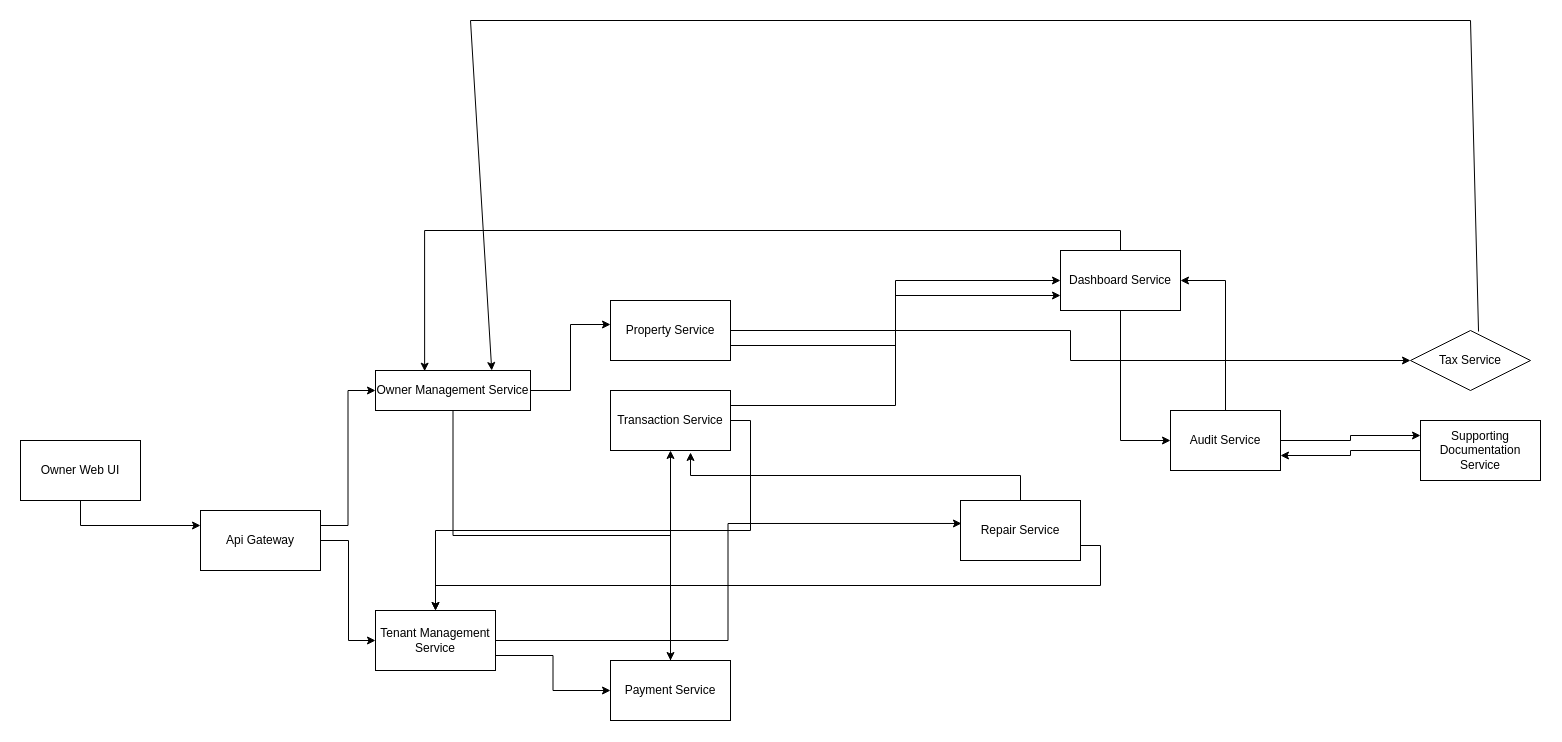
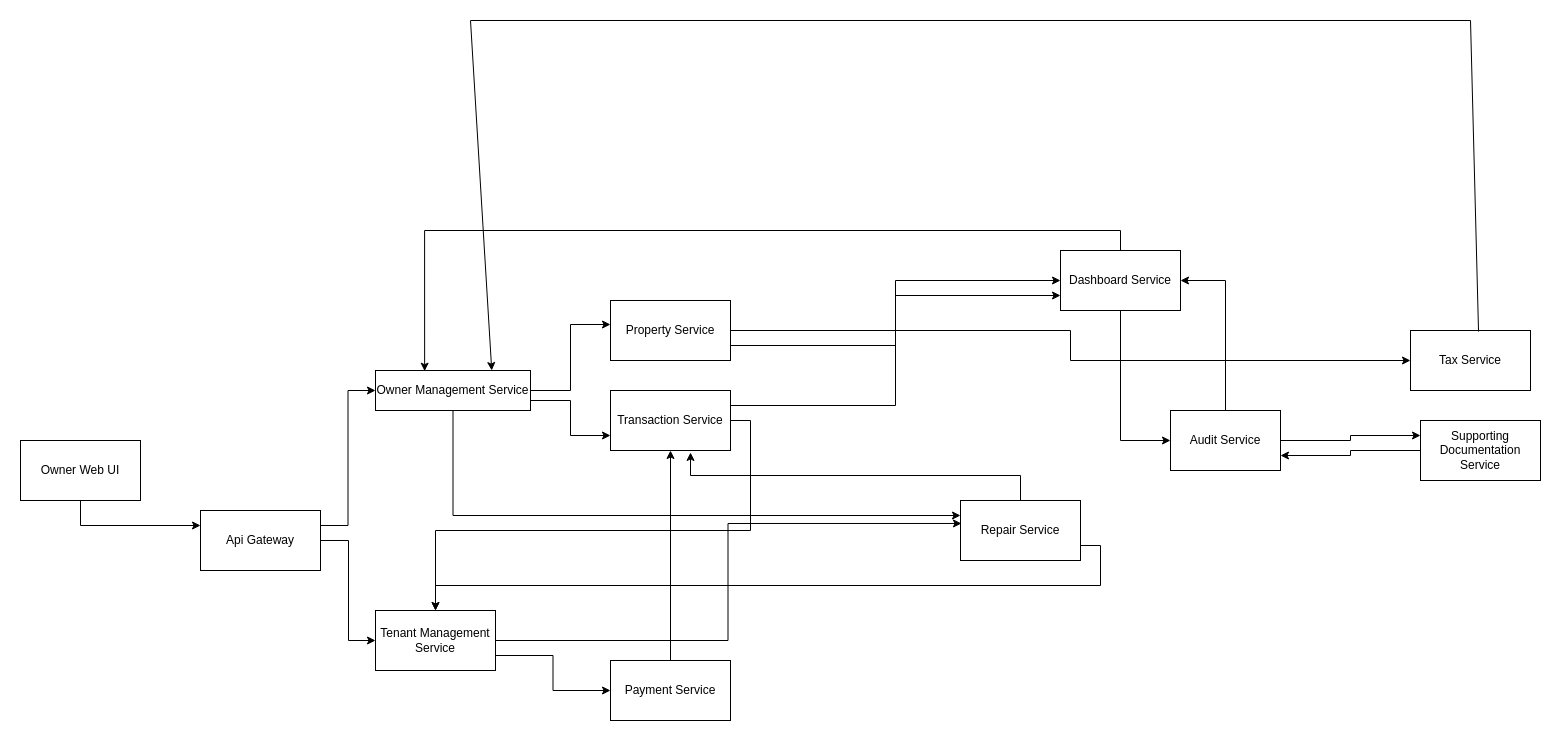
node "Tax Service": shape diamond -> rectangle
edge "Owner Management Service" -> "Transaction Service": added
edge "Owner Management Service" -> "Payment Service": now "Owner Management Service" -> "Repair Service"
